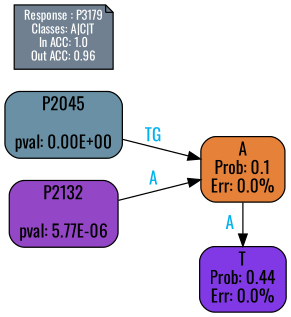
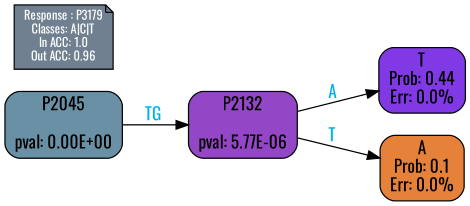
edge "P2045 pval: 0.00E+00" -> "A Prob: 0.1 Err: 0.0%": now "P2045 pval: 0.00E+00" -> "P2132 pval: 5.77E-06"
edge "P2132 pval: 5.77E-06" -> "A Prob: 0.1 Err: 0.0%": label "A" -> "T"
edge "A Prob: 0.1 Err: 0.0%" -> "T Prob: 0.44 Err: 0.0%": now "P2132 pval: 5.77E-06" -> "T Prob: 0.44 Err: 0.0%"
